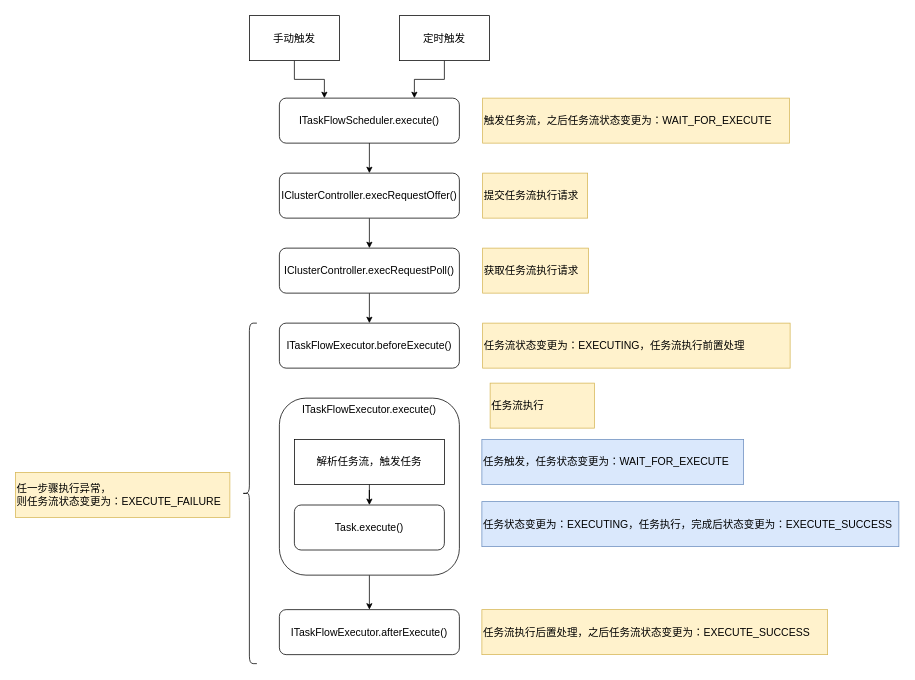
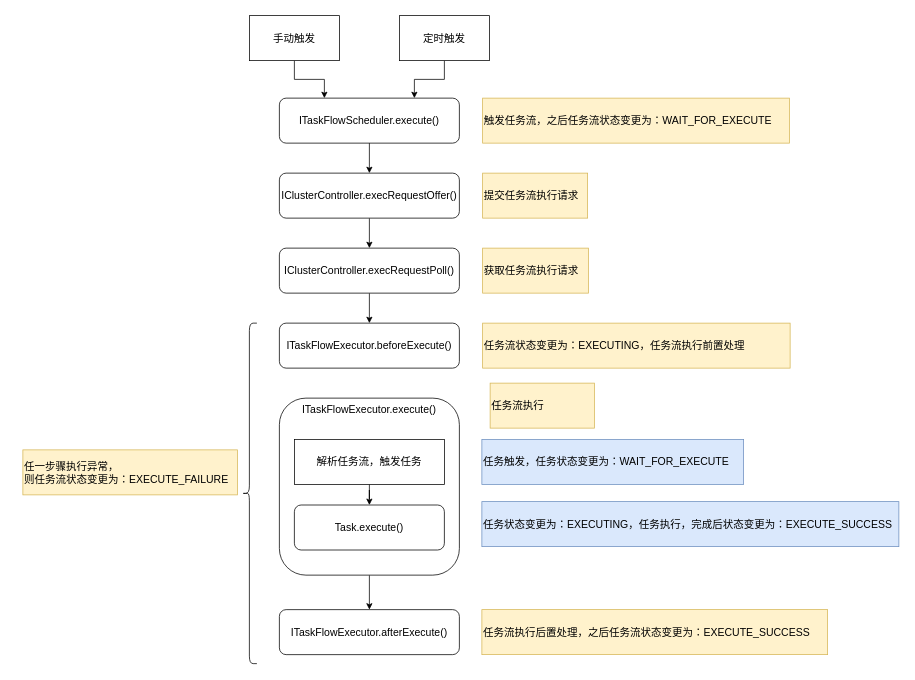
node "任一步骤执行异常， 则任务流状态变更为：EXECUTE_FAILURE": moved (123, 495) -> (130, 472)
